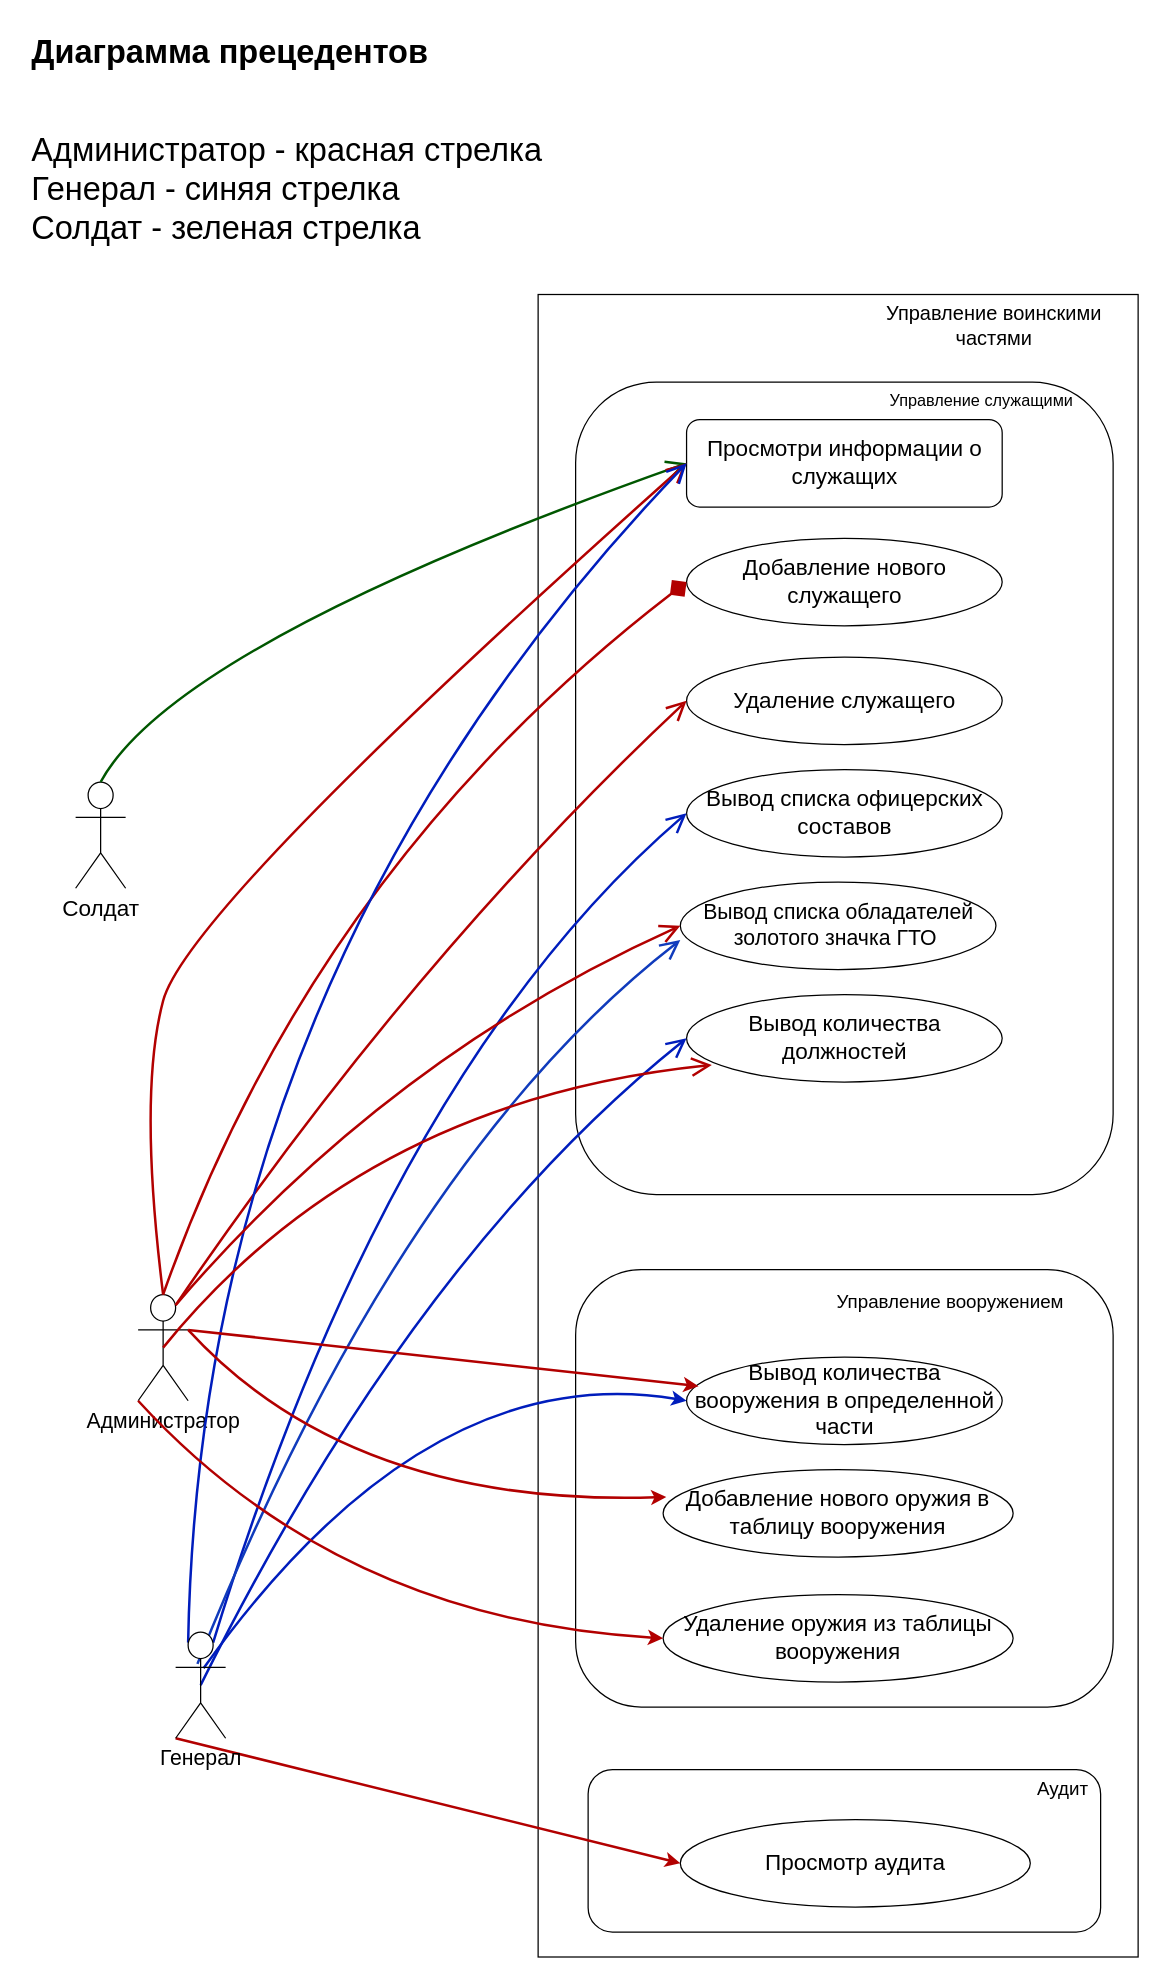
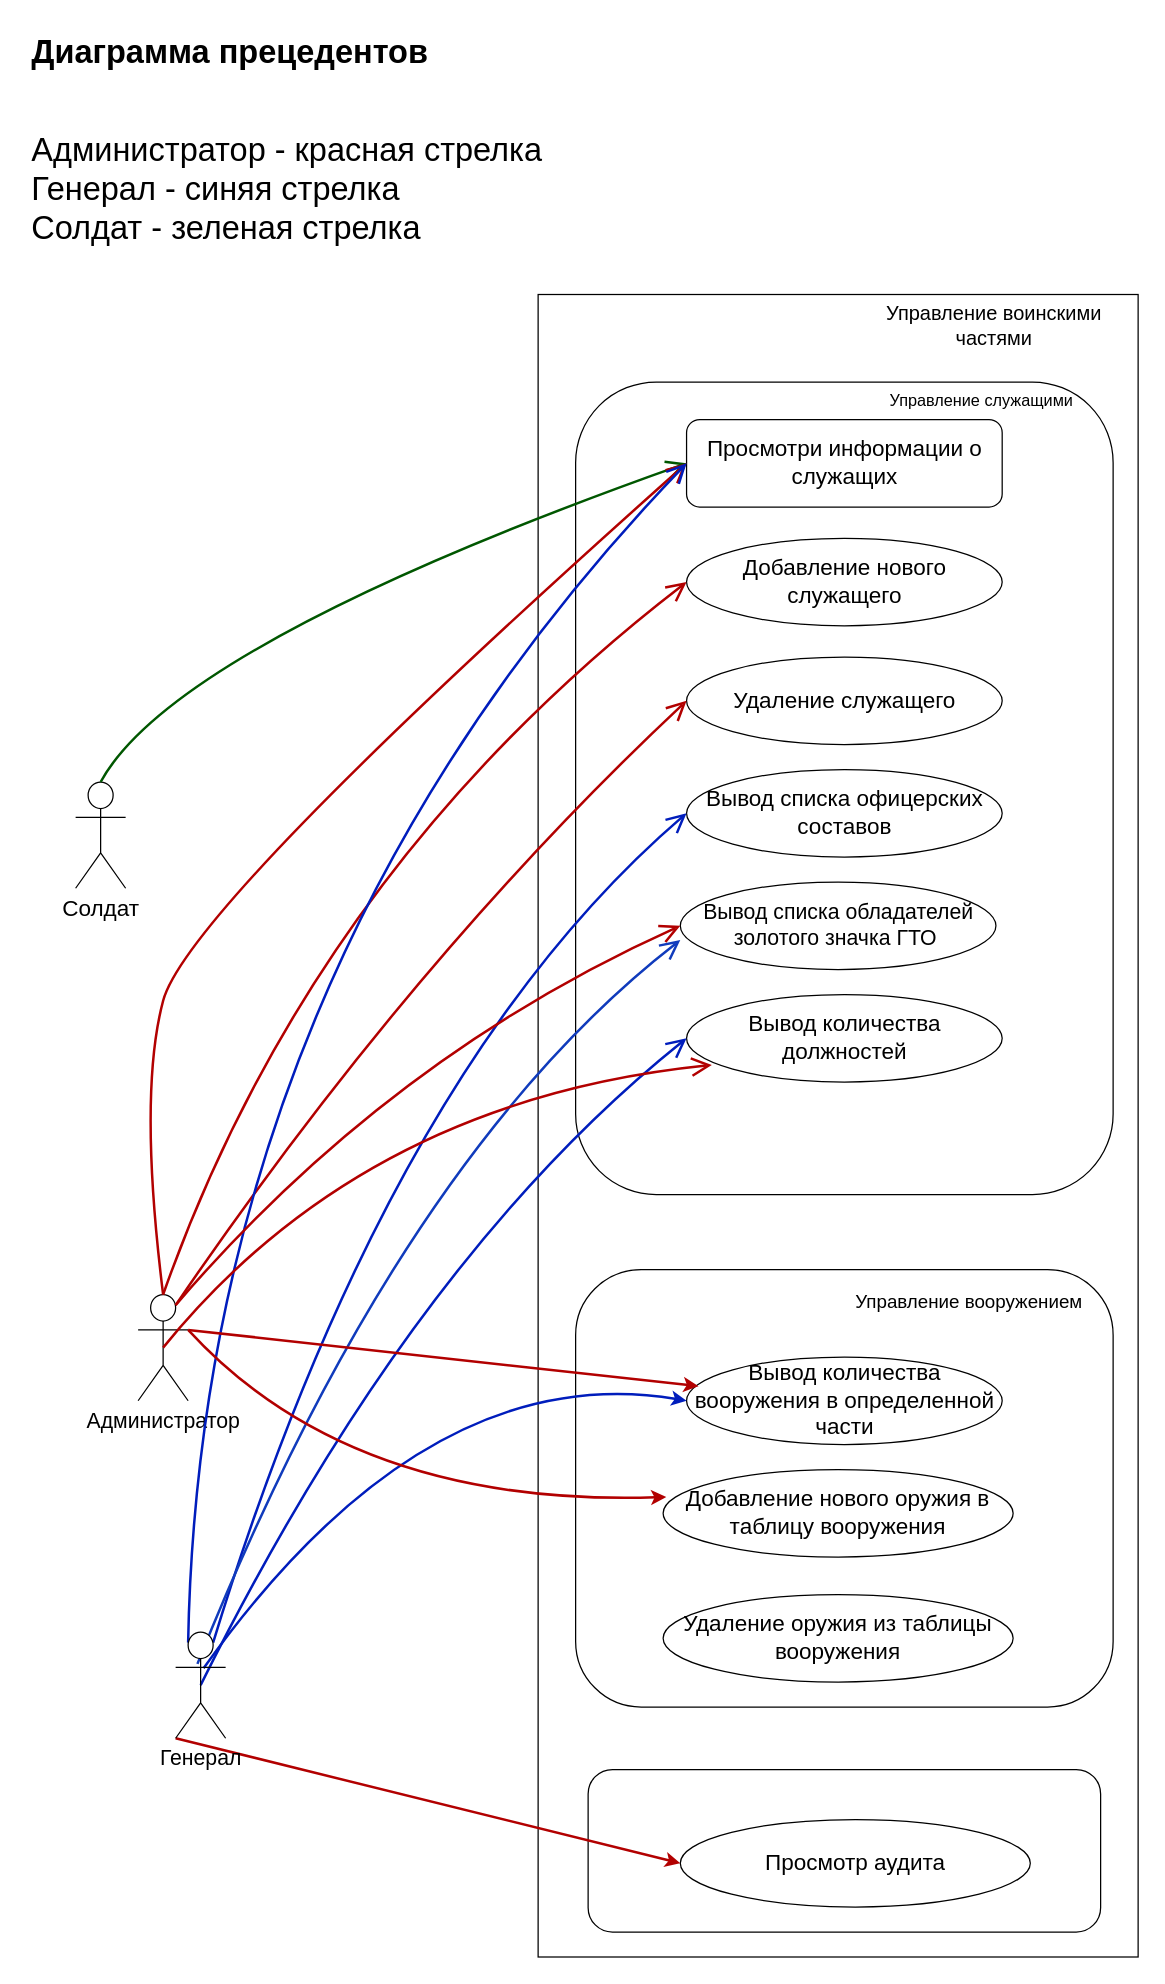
edge "Администратор" -> "Добавление нового служащего": arrowhead diamond -> open
node "Управление вооружением": moved (951, 1301) -> (969, 1301)
edge "Администратор" -> "Удаление оружия из таблицы вооружения": removed
node "Аудит": removed
